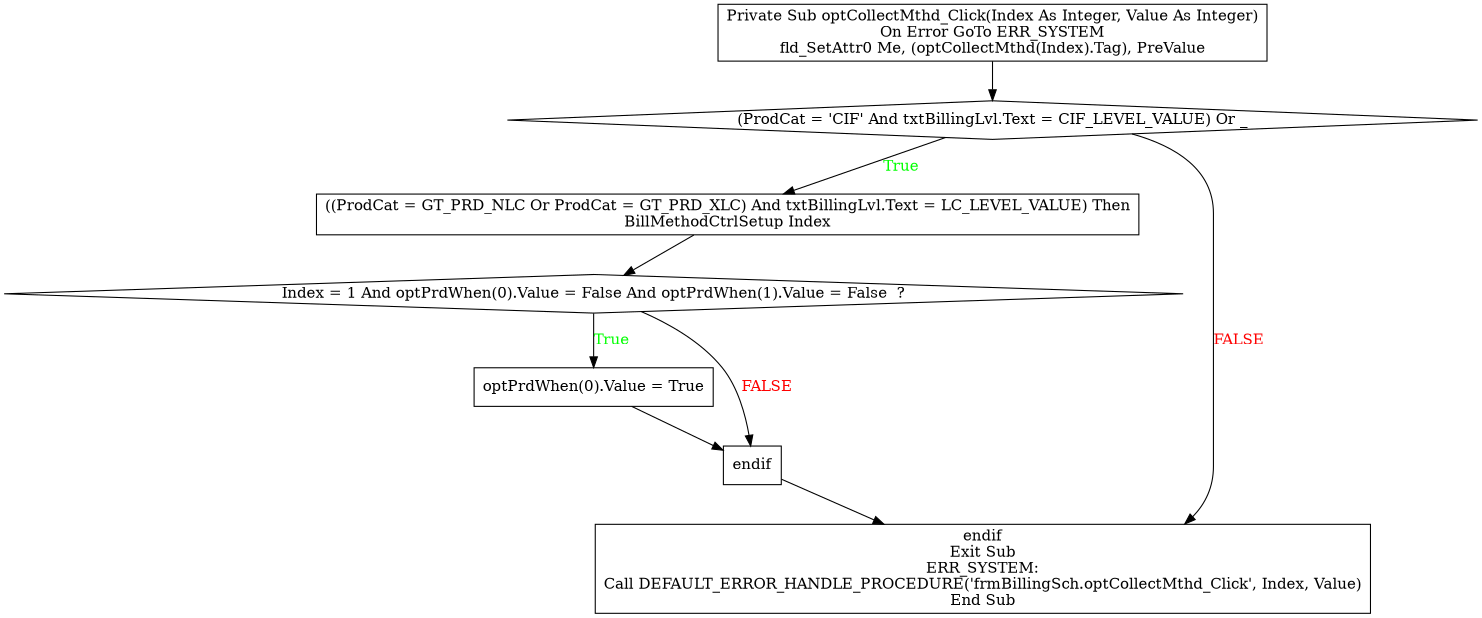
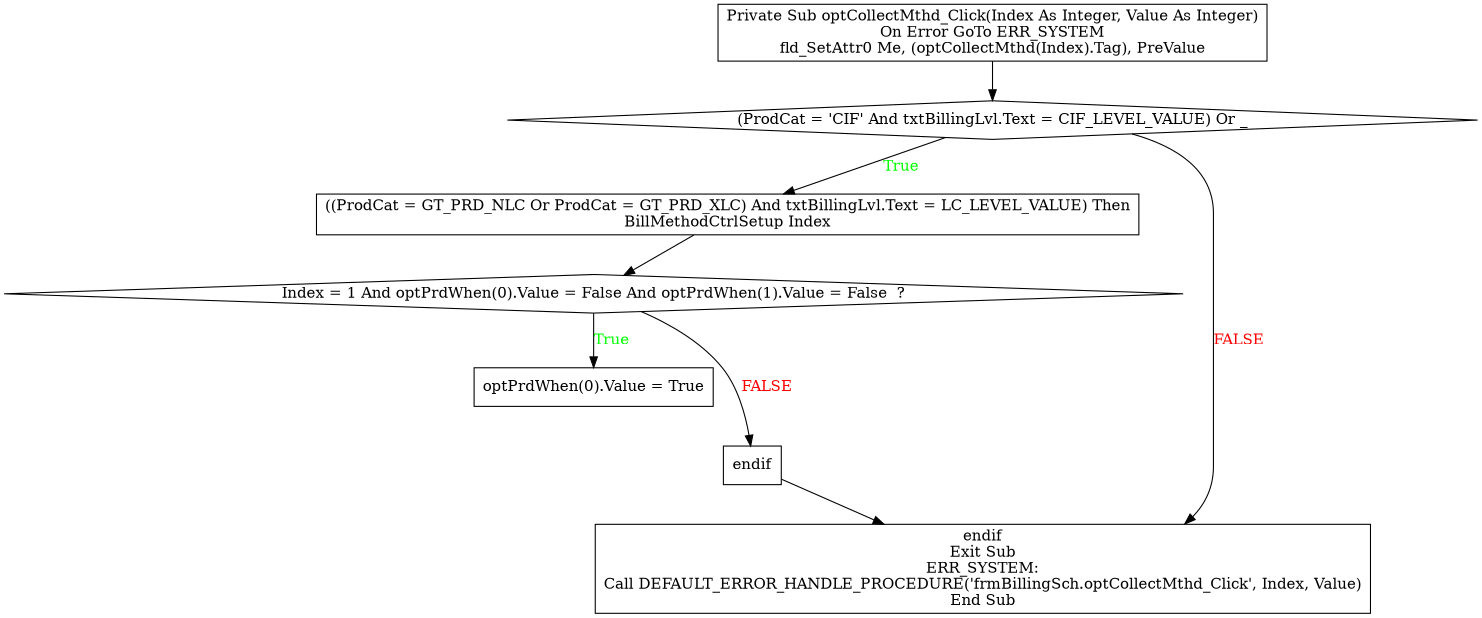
edge "optPrdWhen(0).Value = True" -> "endif": removed
